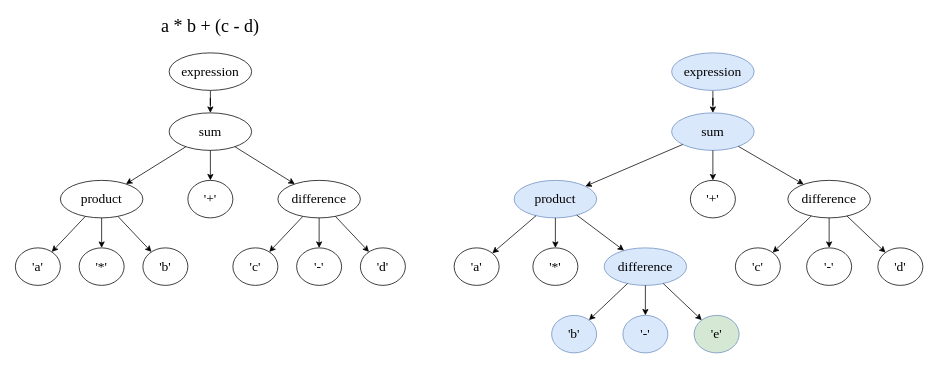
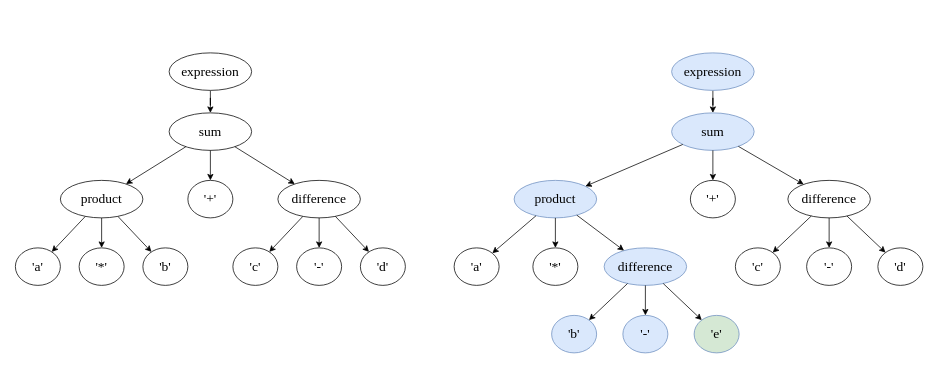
node "a * b + (c - d)": removed
